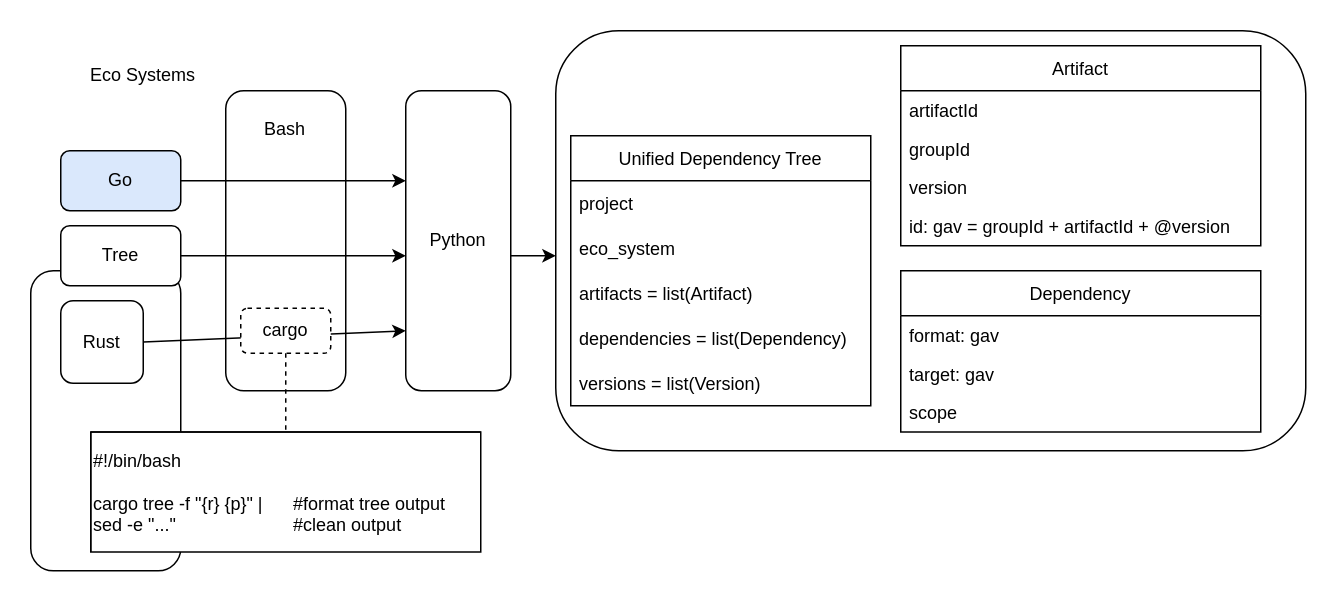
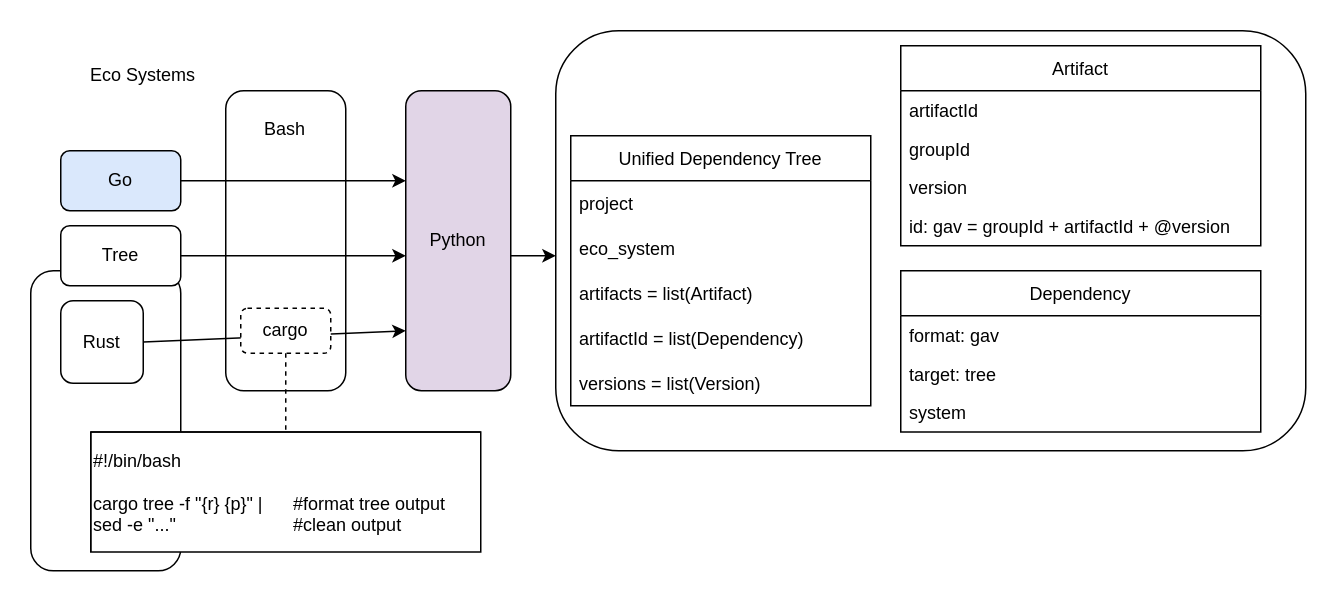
node "Python": fillcolor #ffffff -> #e1d5e7
node "dependencies = list(Dependency)": label "dependencies = list(Dependency)" -> "artifactId = list(Dependency)"
node "target: gav": label "target: gav" -> "target: tree"
node "scope": label "scope" -> "system"
